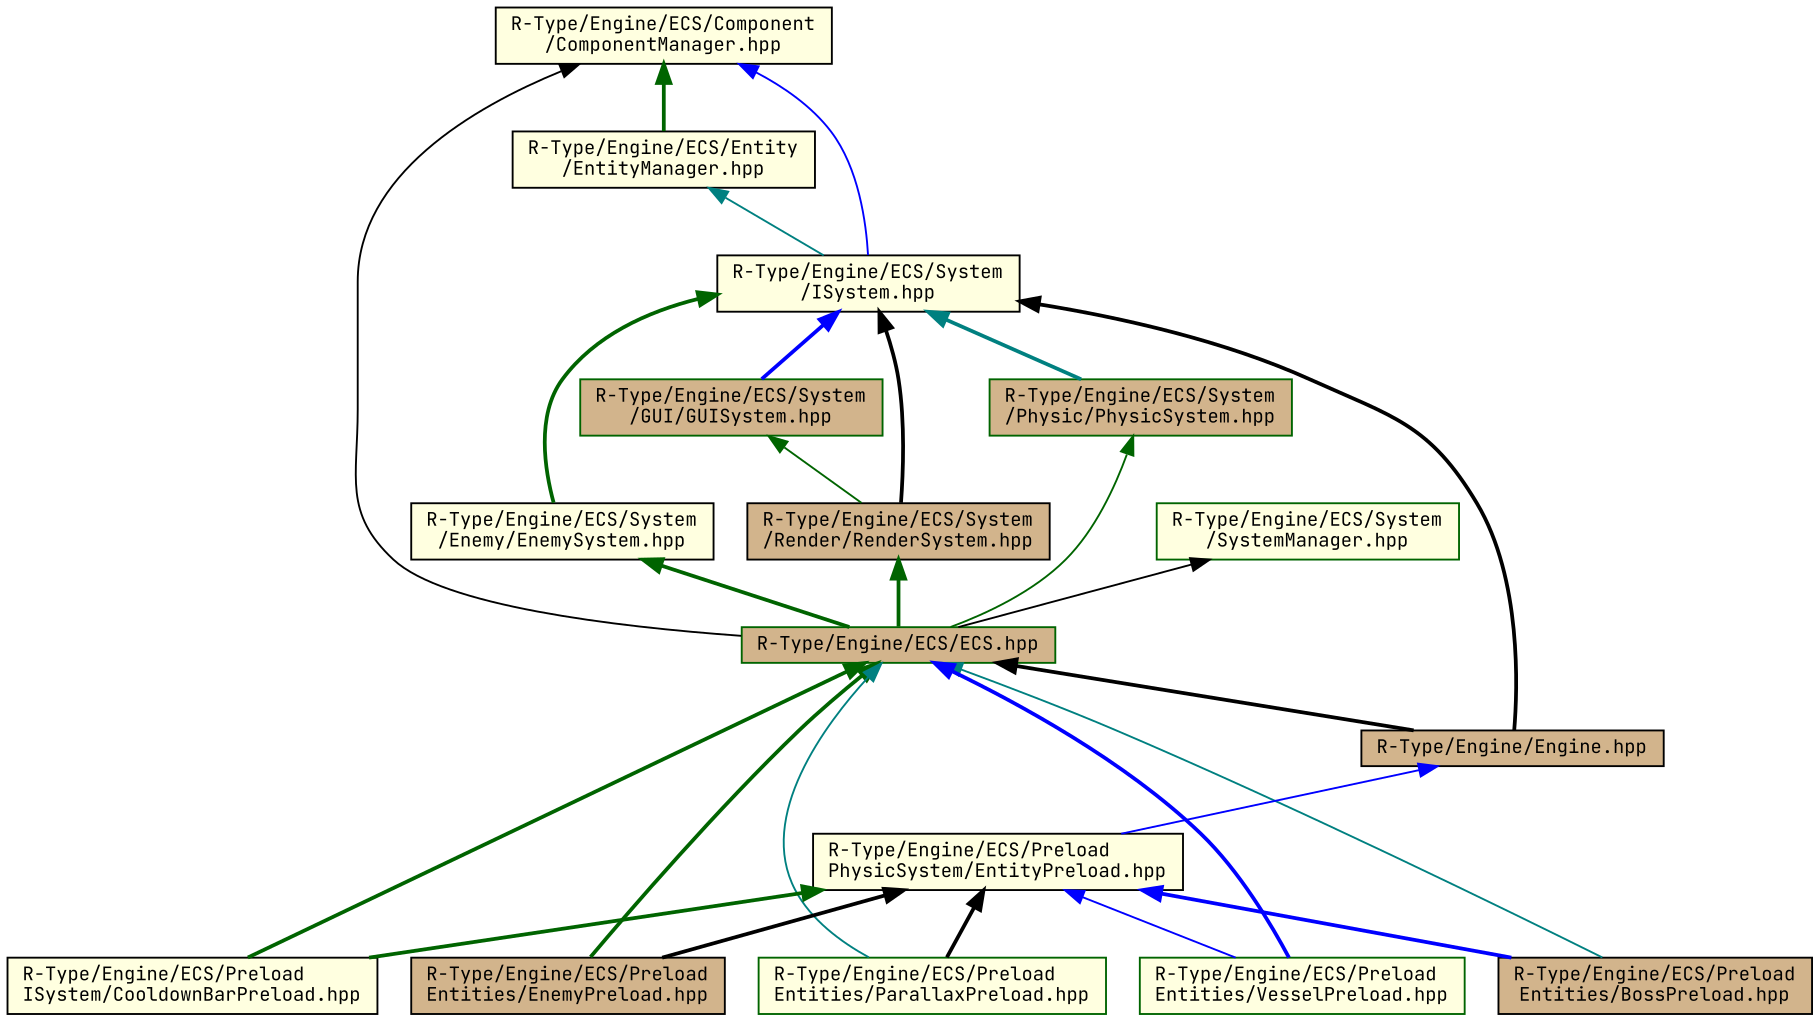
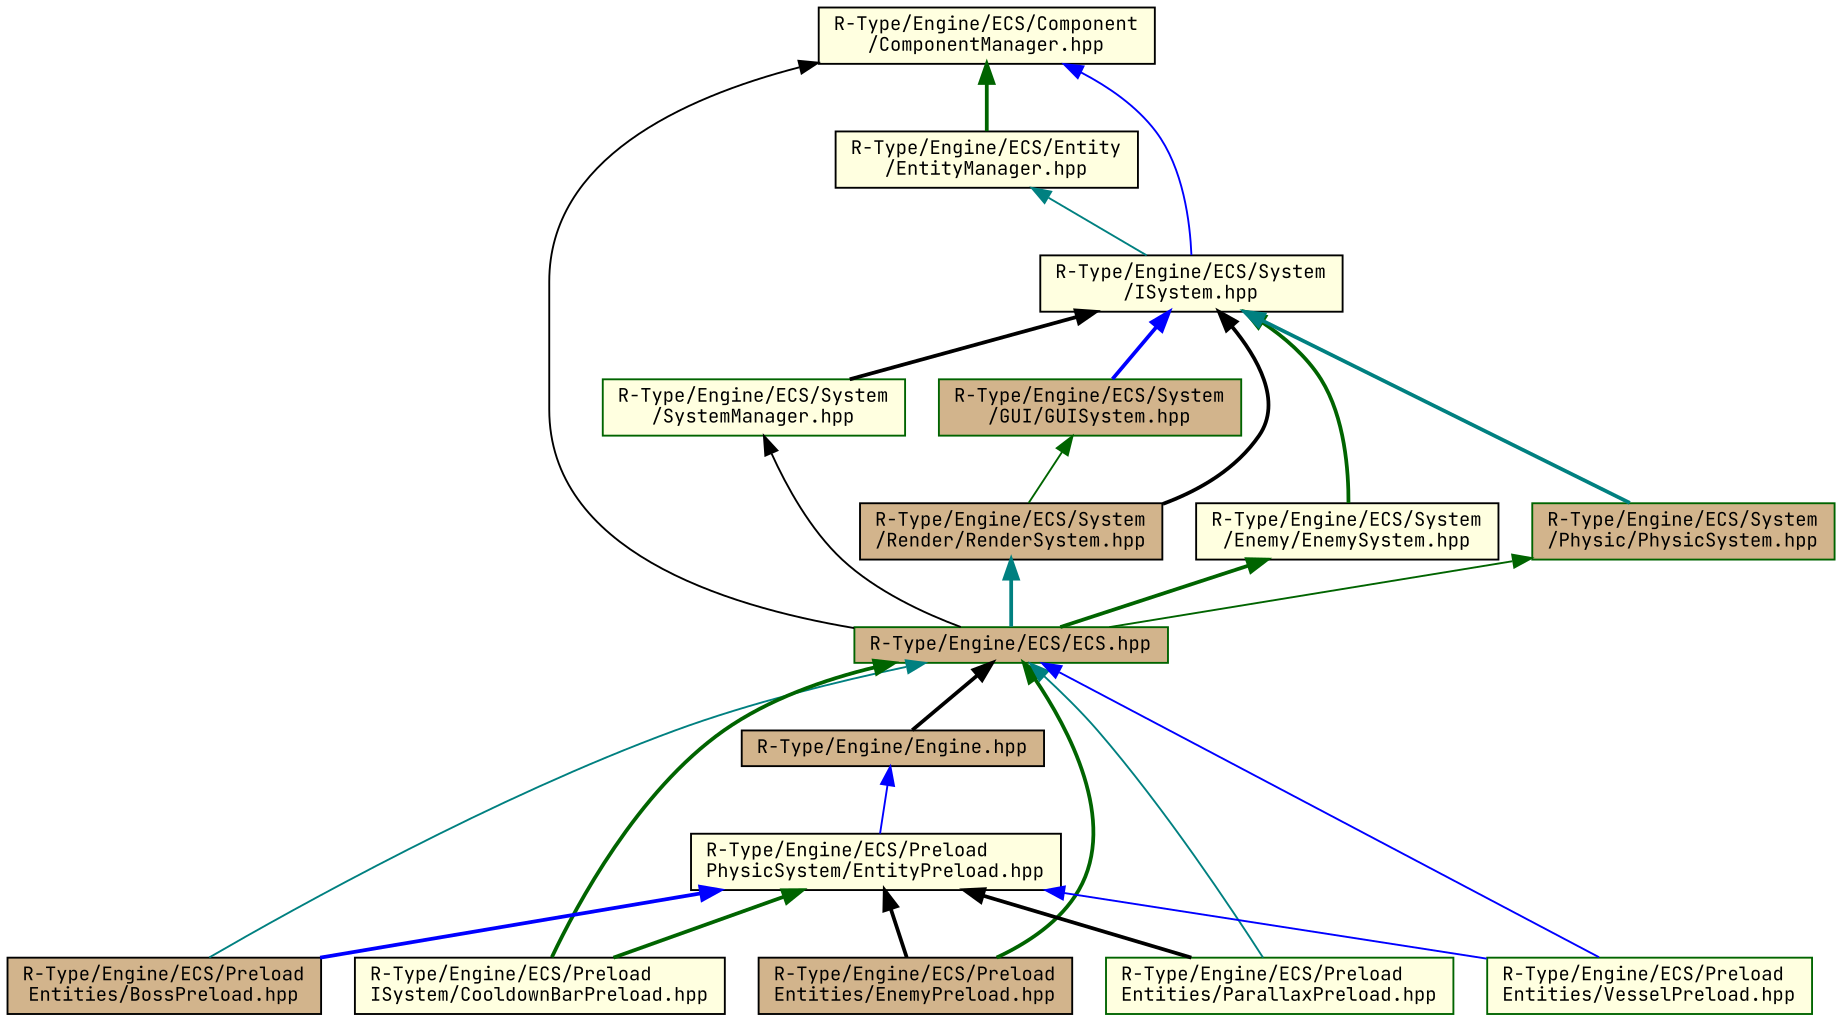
edge "R-Type/Engine/Engine.hpp" -> "R-Type/Engine/ECS/System /ISystem.hpp": now "R-Type/Engine/ECS/System /SystemManager.hpp" -> "R-Type/Engine/ECS/System /ISystem.hpp"
edge "R-Type/Engine/ECS/ECS.hpp" -> "R-Type/Engine/ECS/System /Render/RenderSystem.hpp": color darkgreen -> teal
edge "R-Type/Engine/ECS/Preload Entities/VesselPreload.hpp" -> "R-Type/Engine/ECS/ECS.hpp": style bold -> solid
